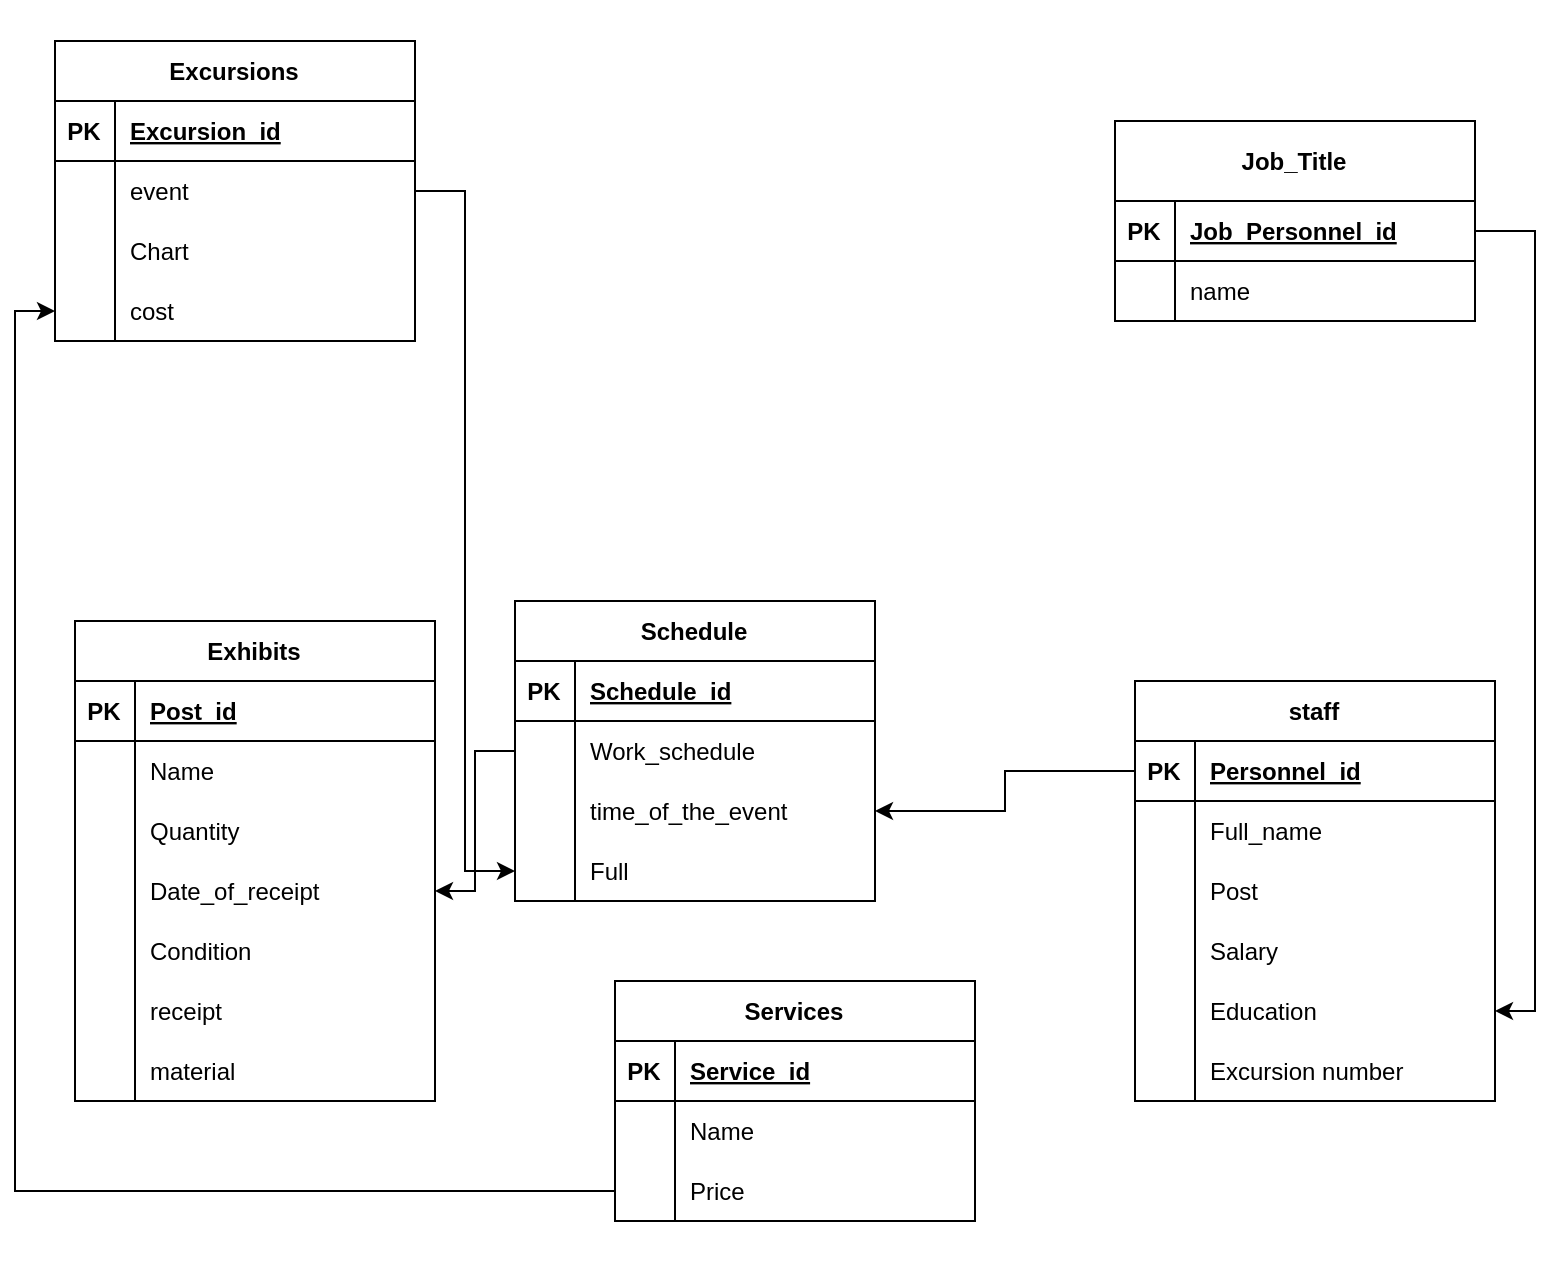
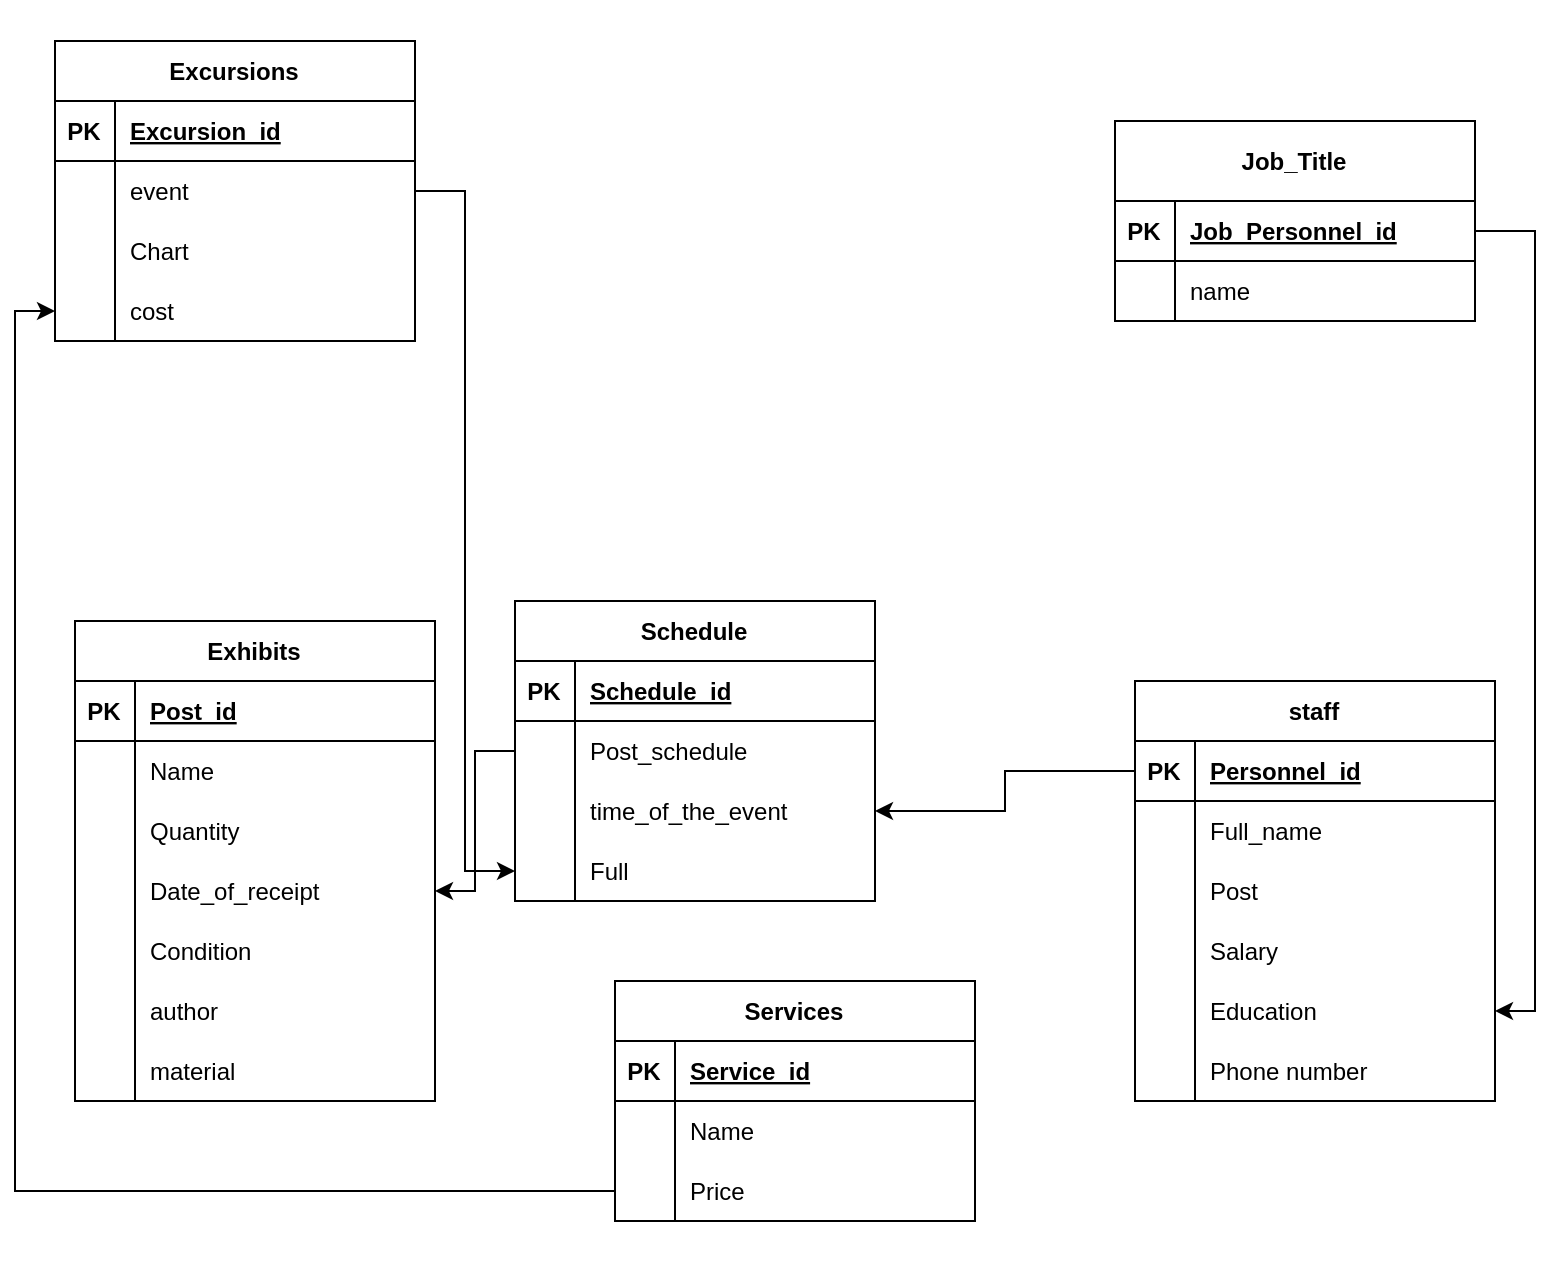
node "Work_schedule": label "Work_schedule" -> "Post_schedule"
node "receipt": label "receipt" -> "author"
node "Excursion number": label "Excursion number" -> "Phone number"
